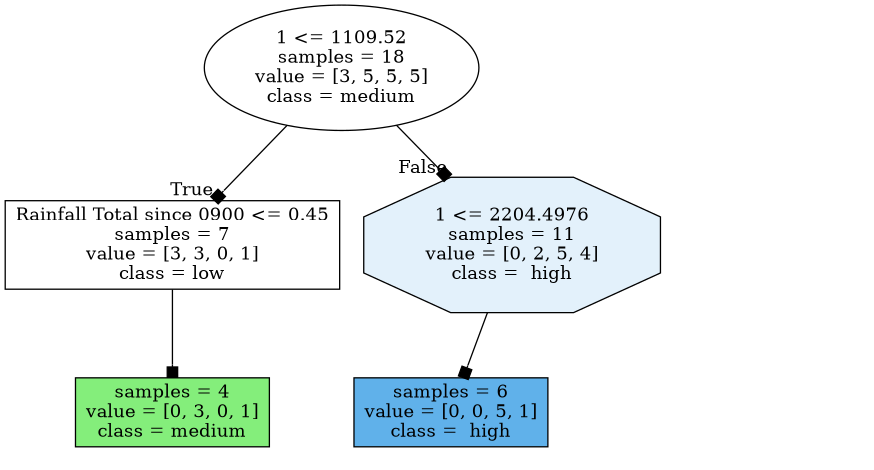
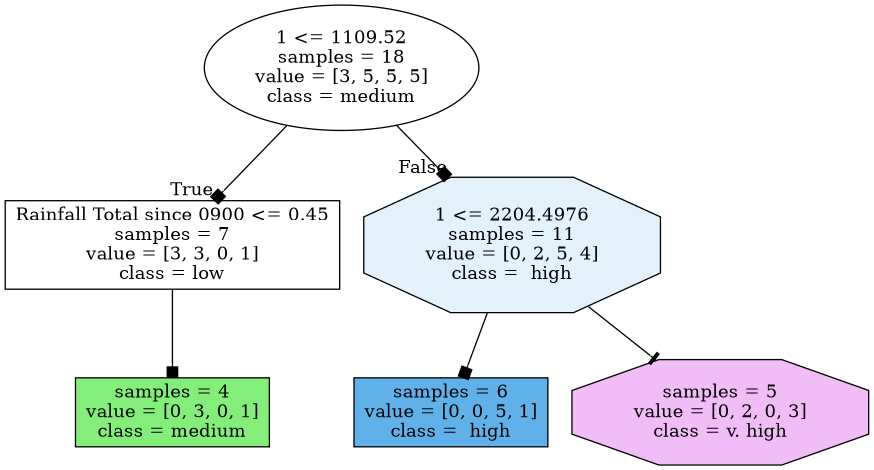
node "samples = 5 value = [0, 2, 0, 3] class = v. high": added
